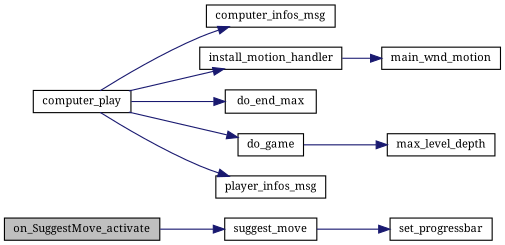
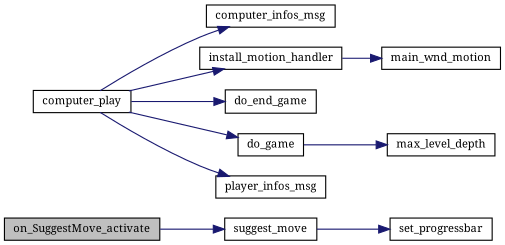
node "do_end_max": label "do_end_max" -> "do_end_game"
